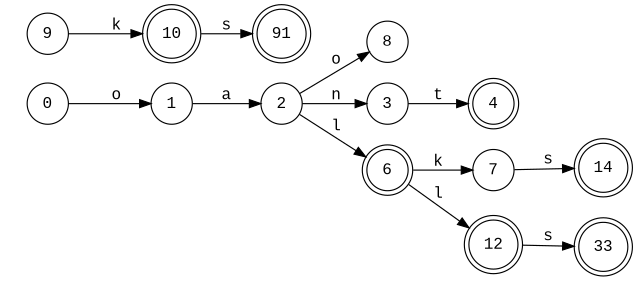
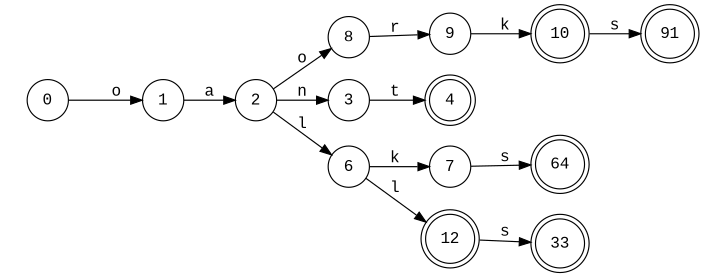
edge "8" -> "9": added, label "r"
node "14": label "14" -> "64"
node "6": shape doublecircle -> circle
